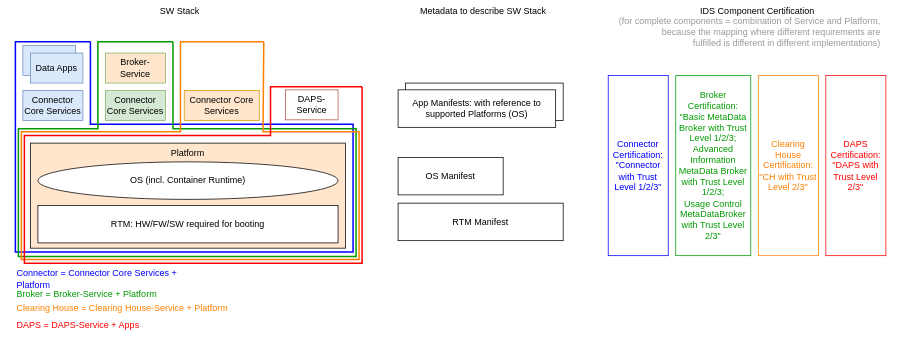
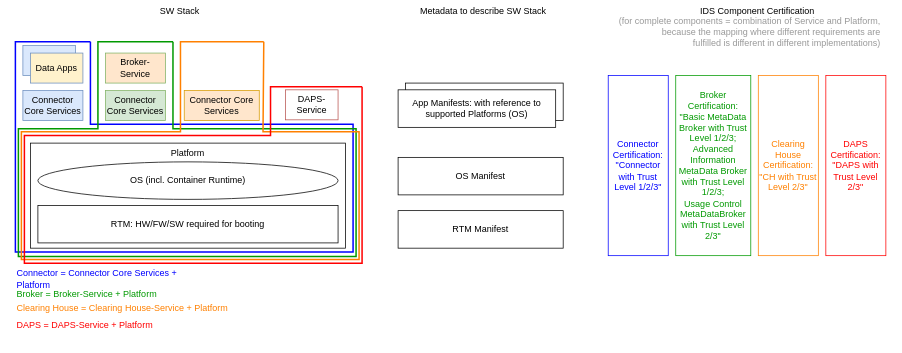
node "Data Apps": fillcolor #dae8fc -> #fff2cc
node "Platform": fillcolor #ffe6cc -> #ffffff
node "OS Manifest": size 105x38 -> 165x38
node "RTM Manifest": moved (480, 222) -> (480, 229)
node "DAPS = DAPS-Service + Apps": label "DAPS = DAPS-Service + Apps" -> "DAPS = DAPS-Service + Platform"
